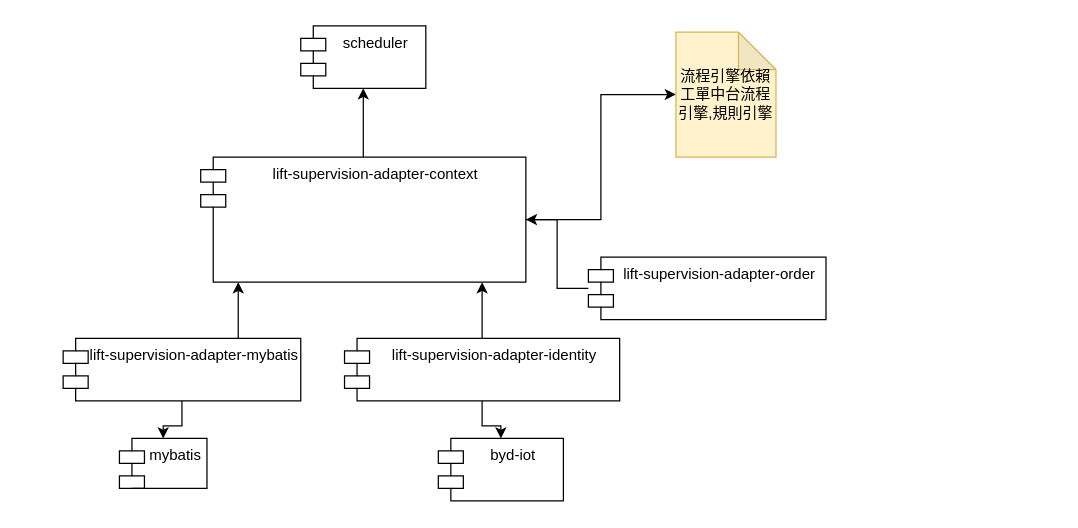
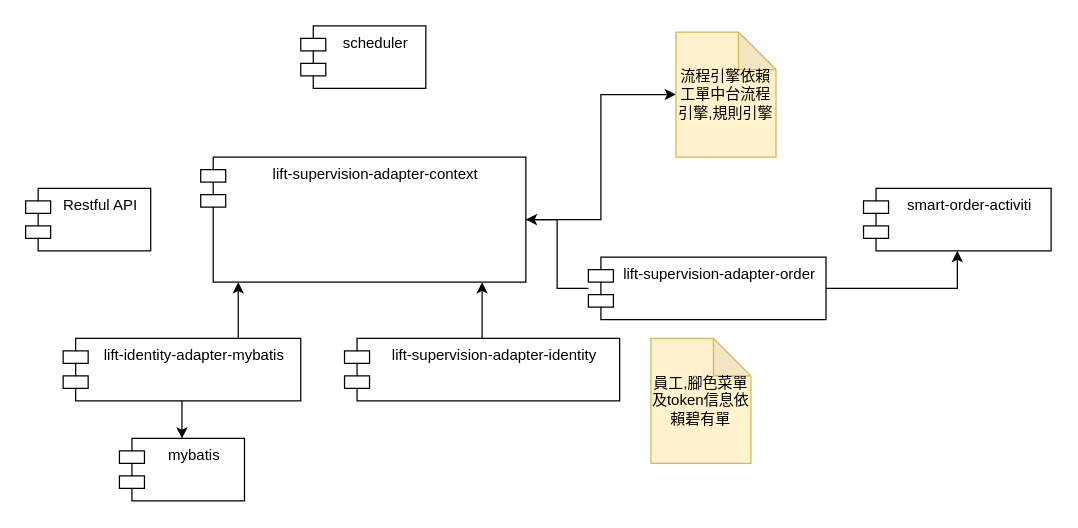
edge "lift-supervision-adapter-context" -> "scheduler": removed
node "Restful API": added
node "smart-order-activiti": added
edge "lift-supervision-adapter-order" -> "smart-order-activiti": added
node "lift-supervision-adapter-mybatis": label "lift-supervision-adapter-mybatis" -> "lift-identity-adapter-mybatis"
node "員工,腳色菜單及token信息依賴碧有單": added
edge "lift-supervision-adapter-identity" -> "byd-iot": removed
node "mybatis": size 88x50 -> 125x63
node "byd-iot": removed
